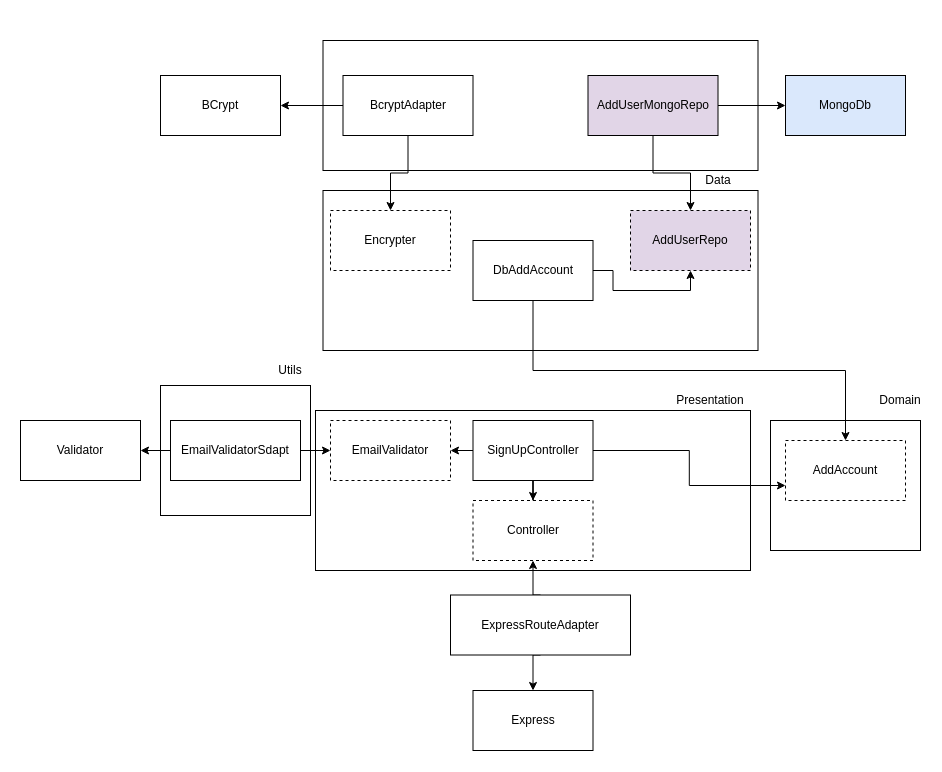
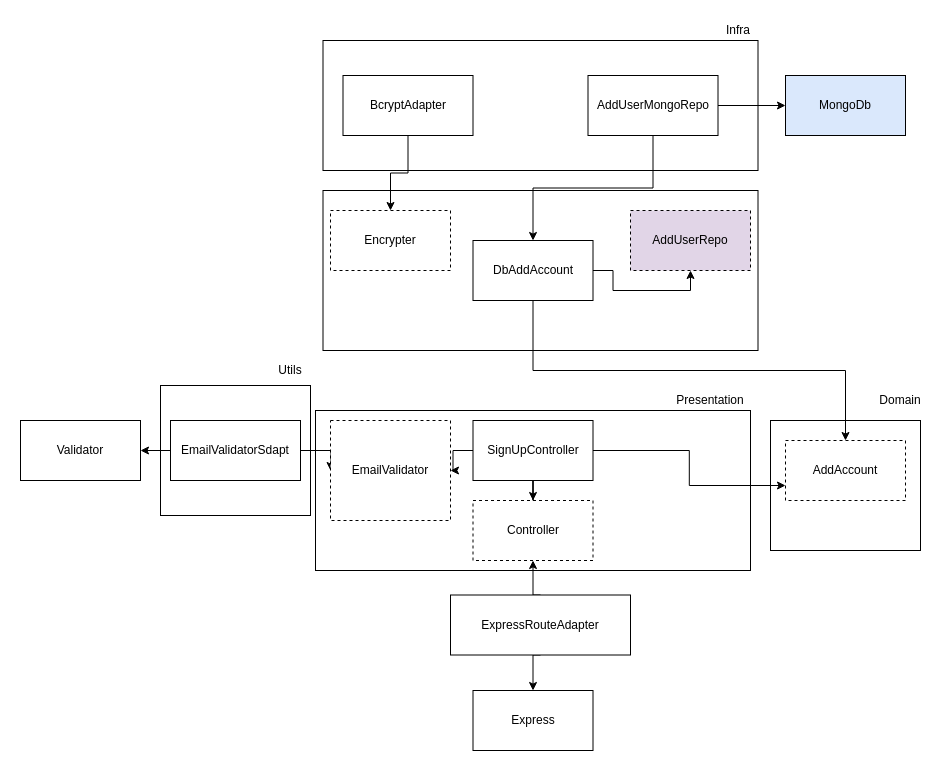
node "Infra": added
node "BCrypt": removed
edge "BcryptAdapter" -> "BCrypt": removed
node "AddUserMongoRepo": fillcolor #e1d5e7 -> #ffffff
edge "AddUserMongoRepo" -> "AddUserRepo": now "AddUserMongoRepo" -> "DbAddAccount"
node "Data": removed
node "EmailValidator": size 120x60 -> 120x100
